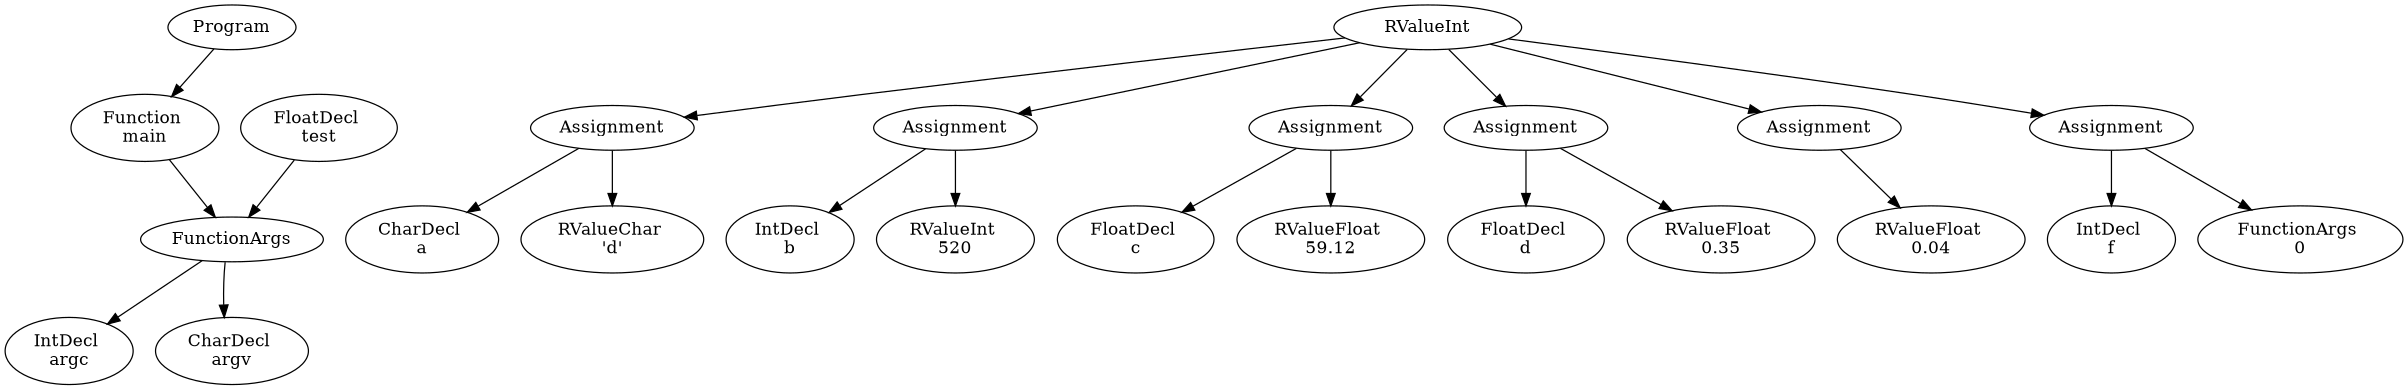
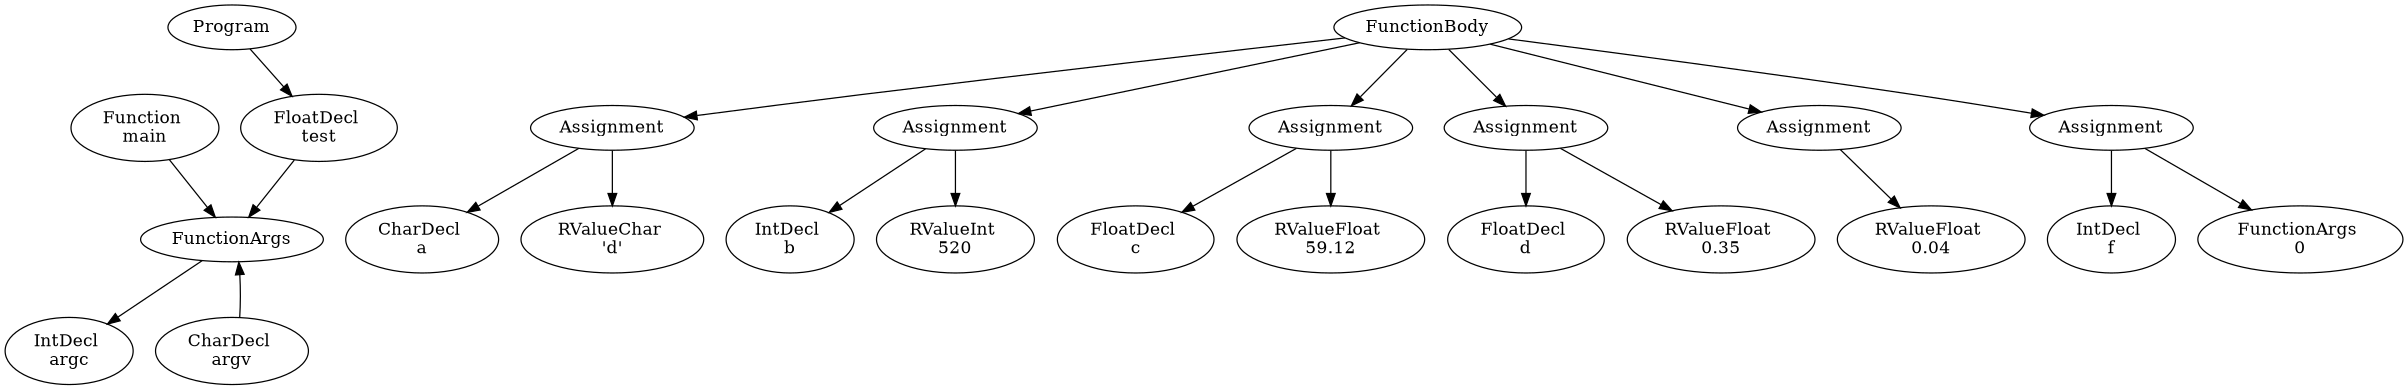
node "RValueInt": label "RValueInt" -> "FunctionBody"
edge "Program" -> "Function main": now "Program" -> "FloatDecl test"
edge "FunctionArgs" -> "CharDecl argv": reversed
